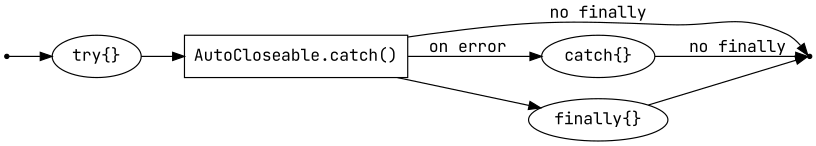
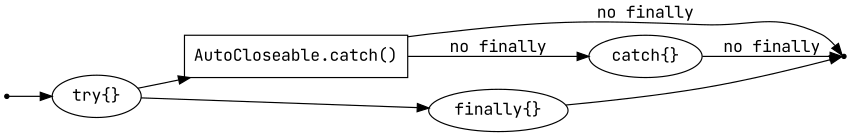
edge "AutoCloseable.catch()" -> "catch{}": label "on error" -> "no finally"
edge "AutoCloseable.catch()" -> "finally{}": now "try{}" -> "finally{}"
